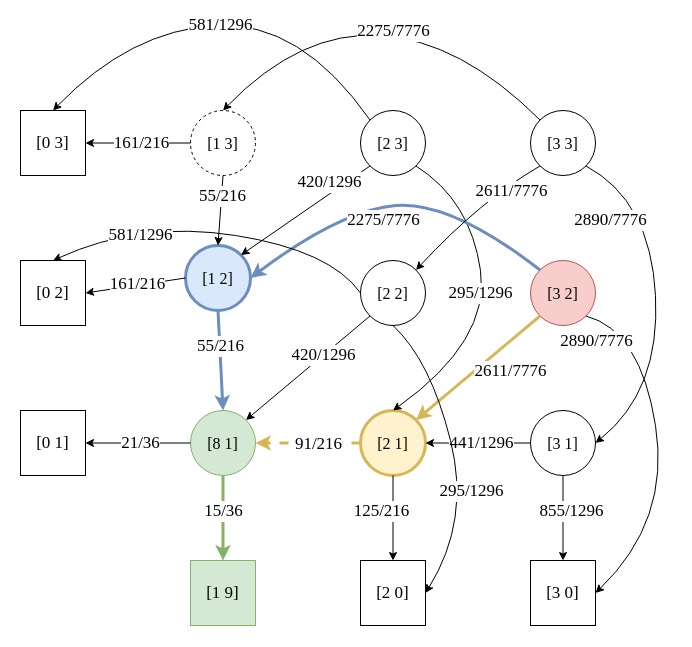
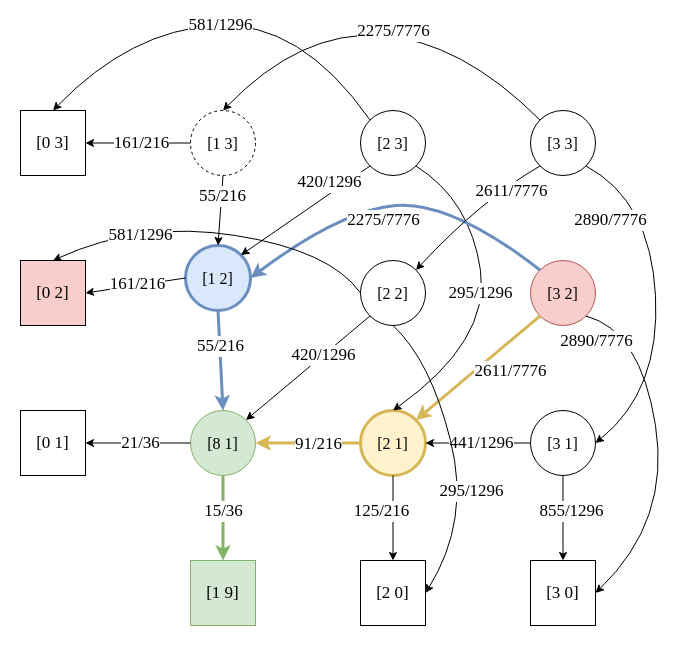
node "[0 2]": fillcolor #ffffff -> #f8cecc
edge "[2 1]" -> "[8 1]": style dashed -> solid
